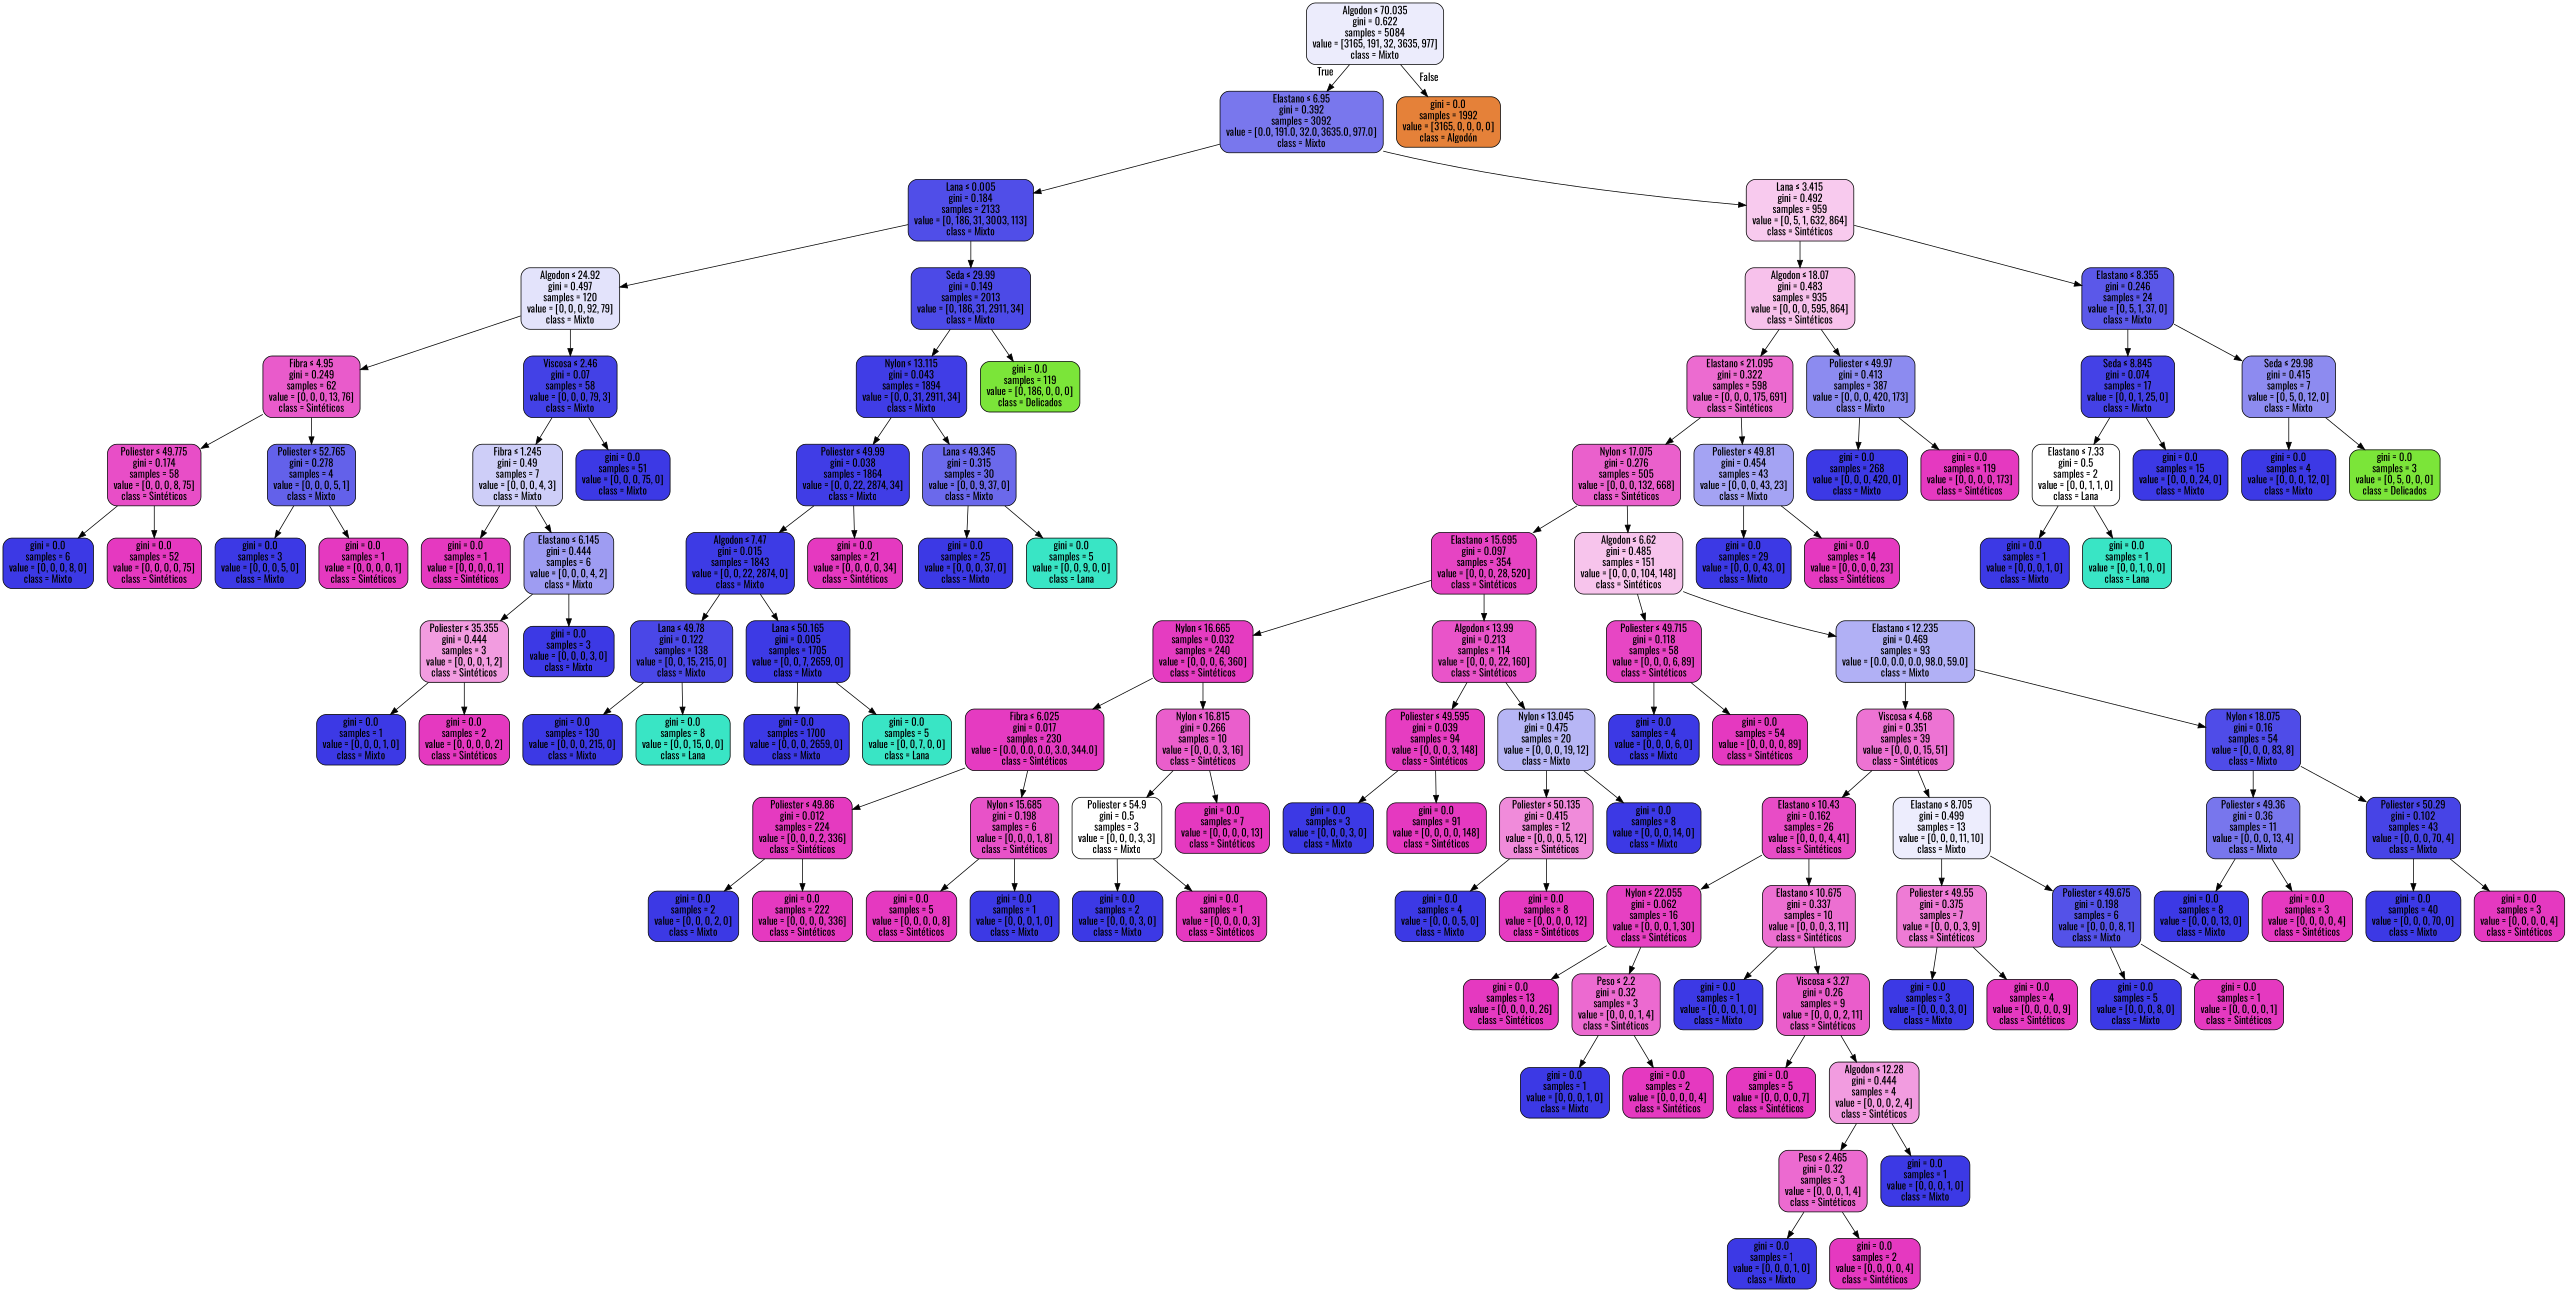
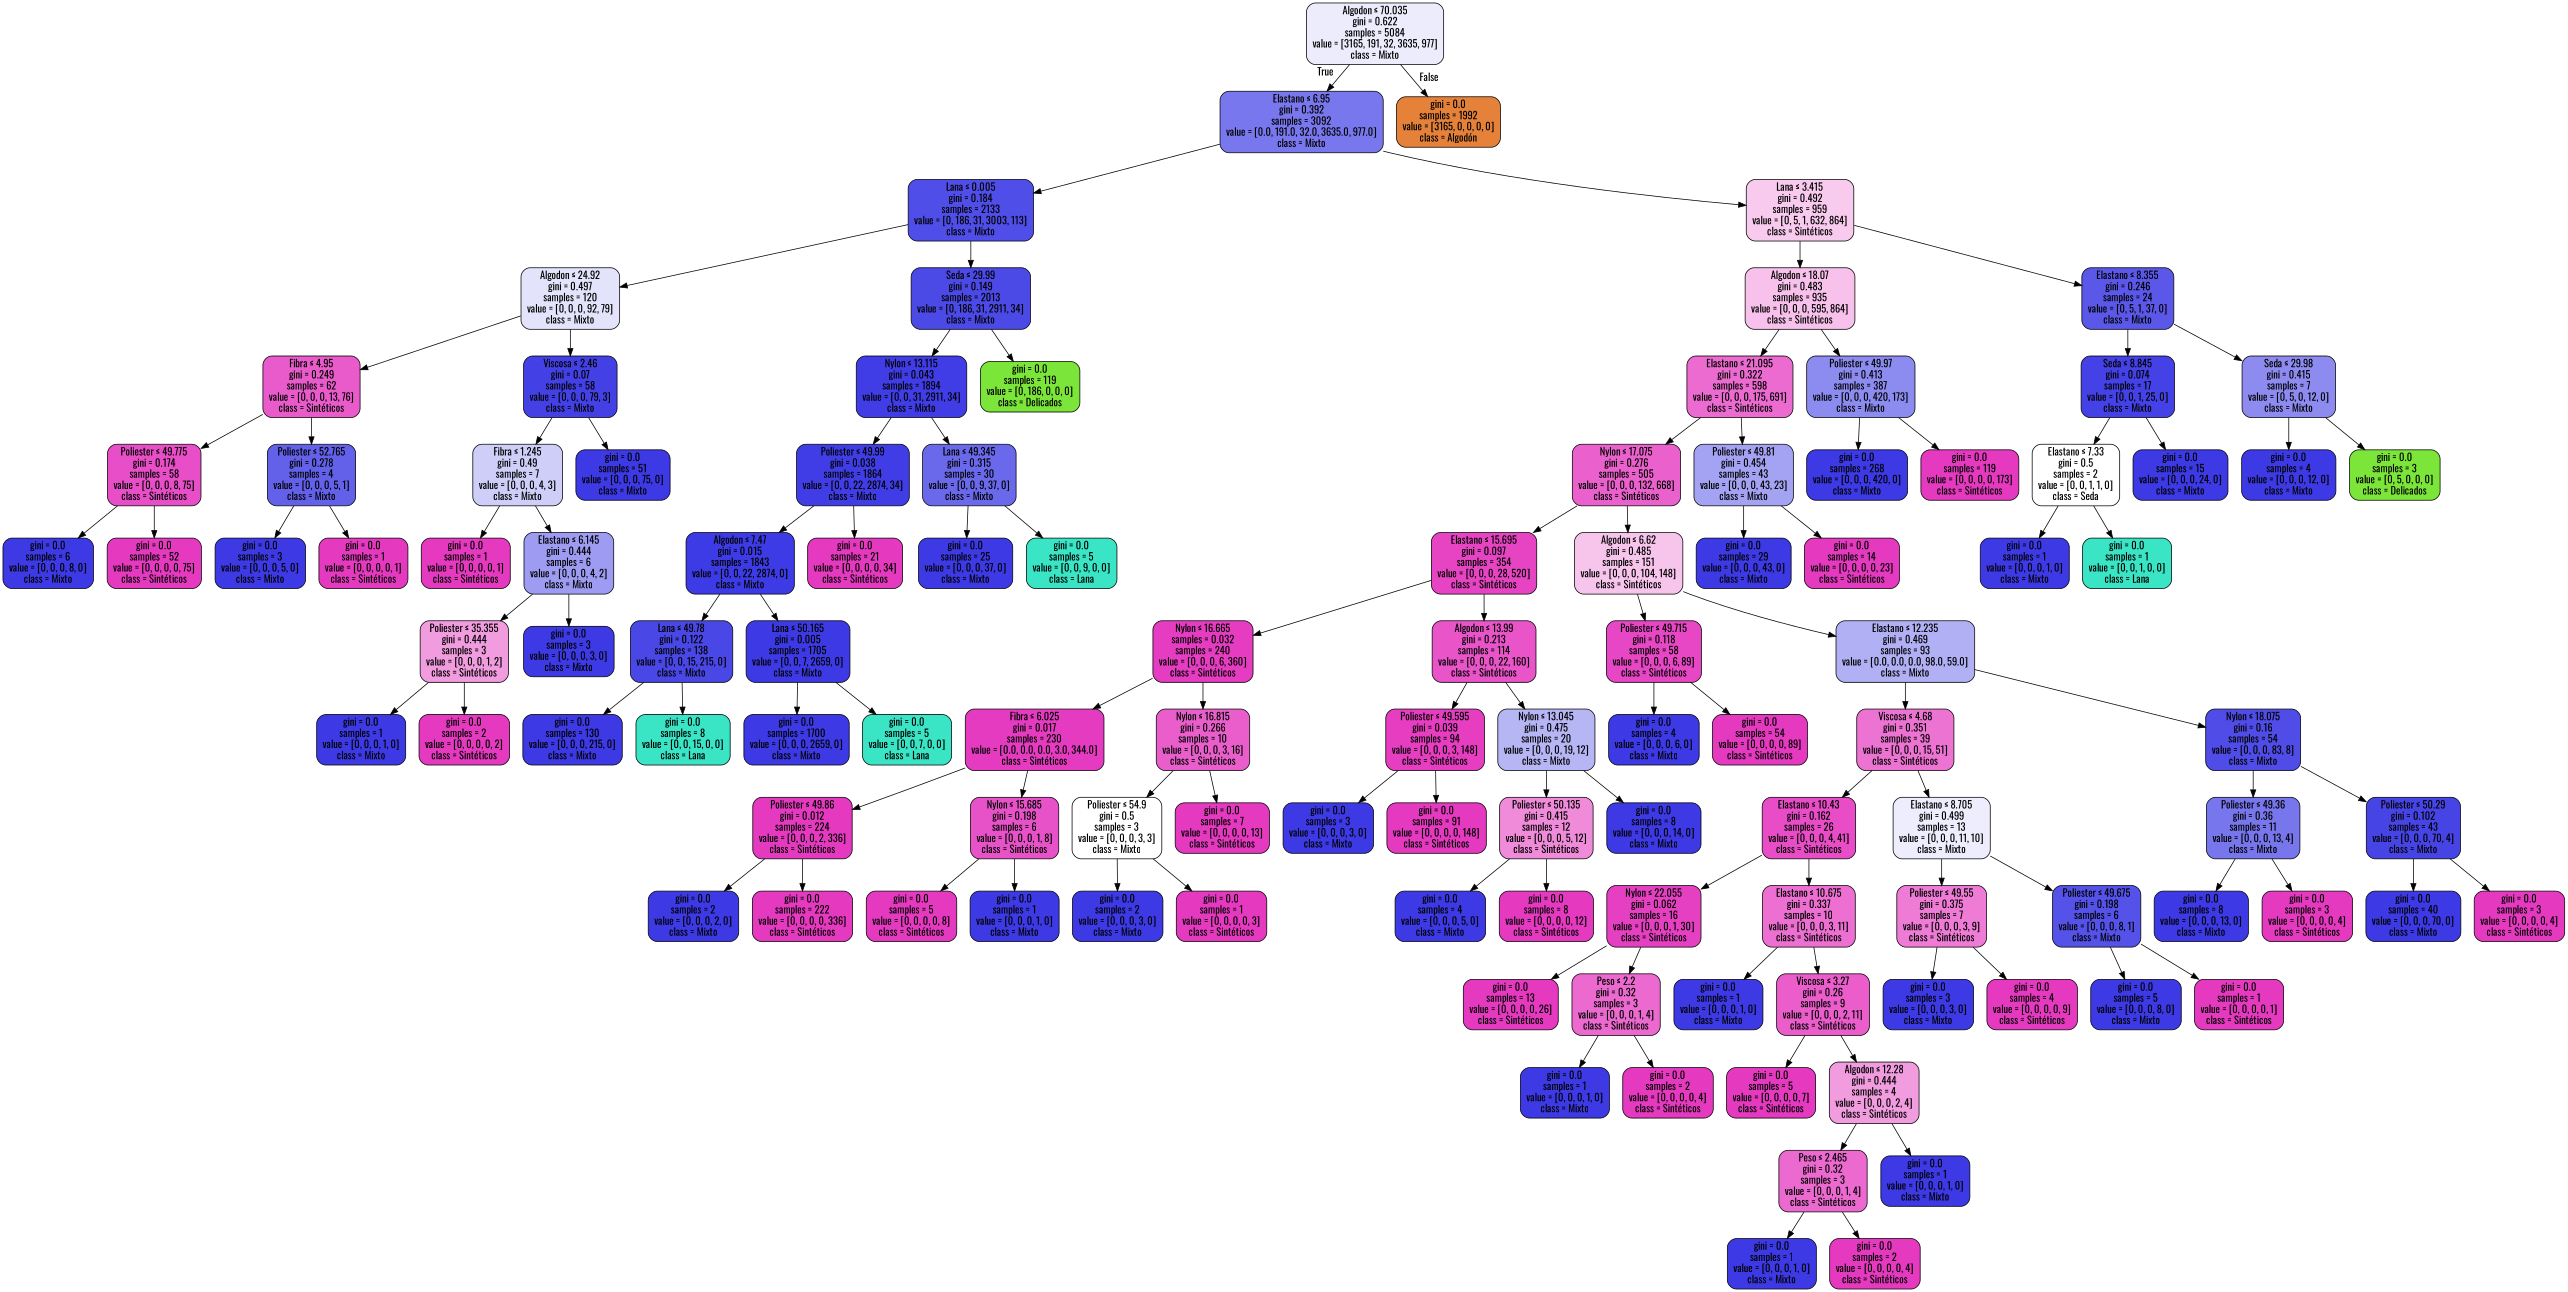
node "Elastano ≤ 7.33": text "class = Lana" -> "class = Seda"
